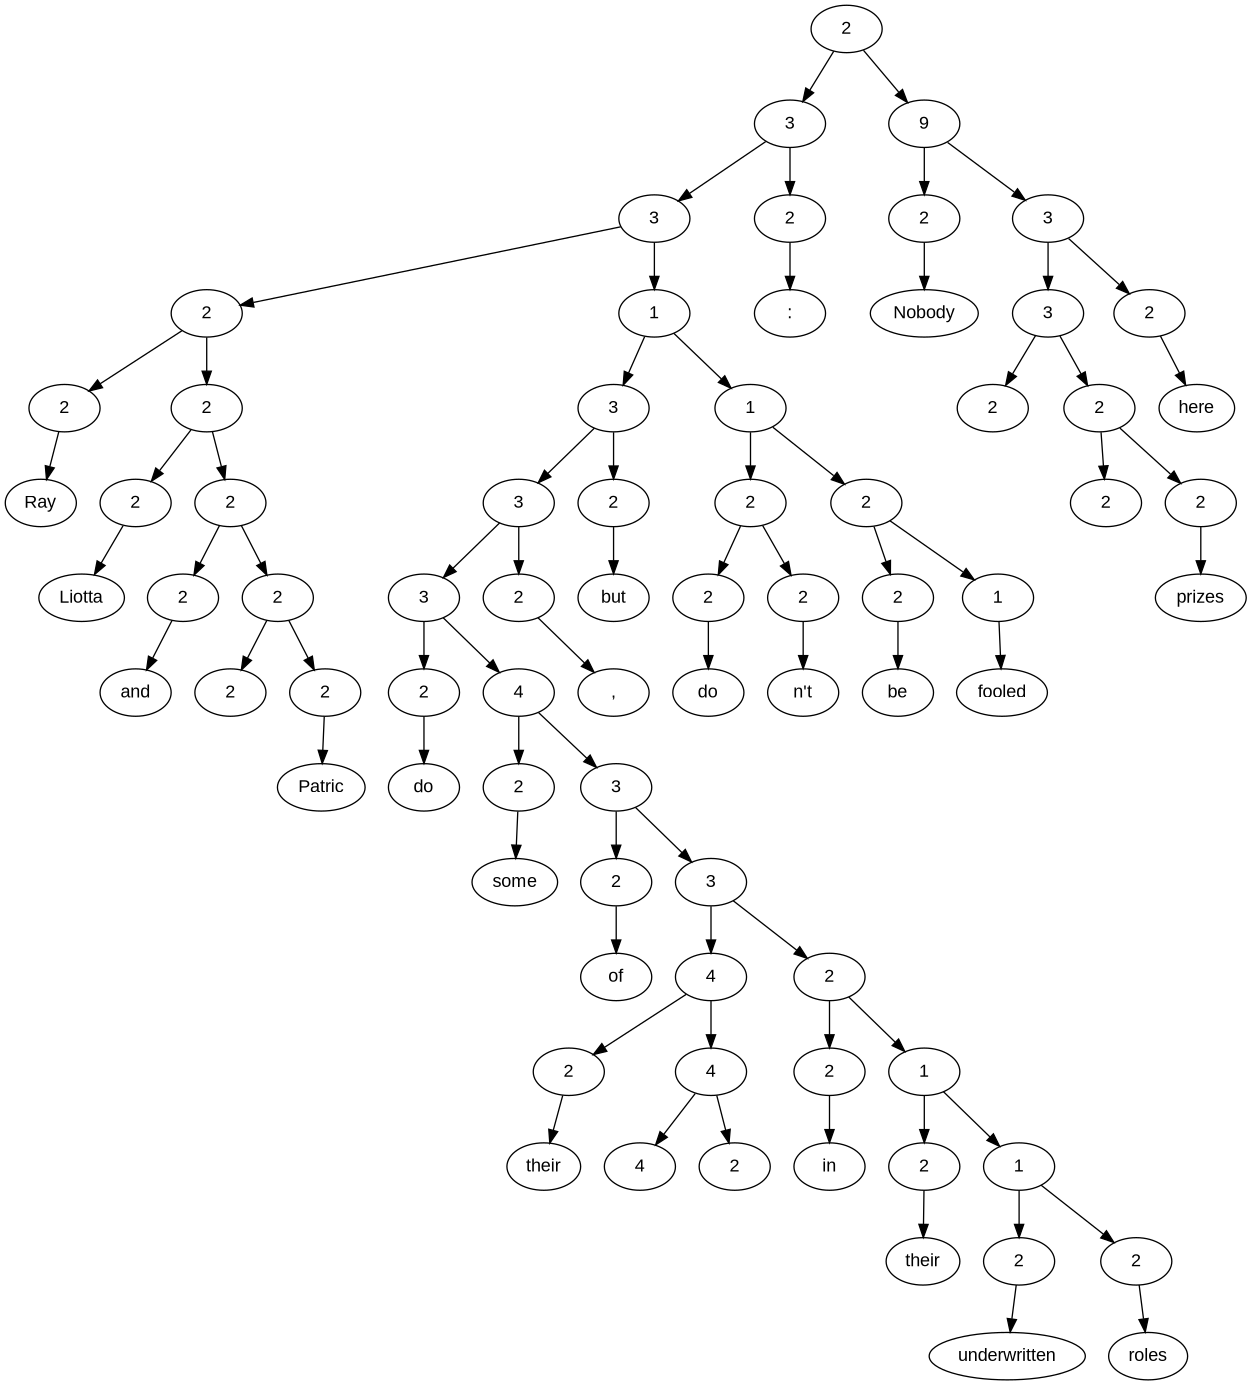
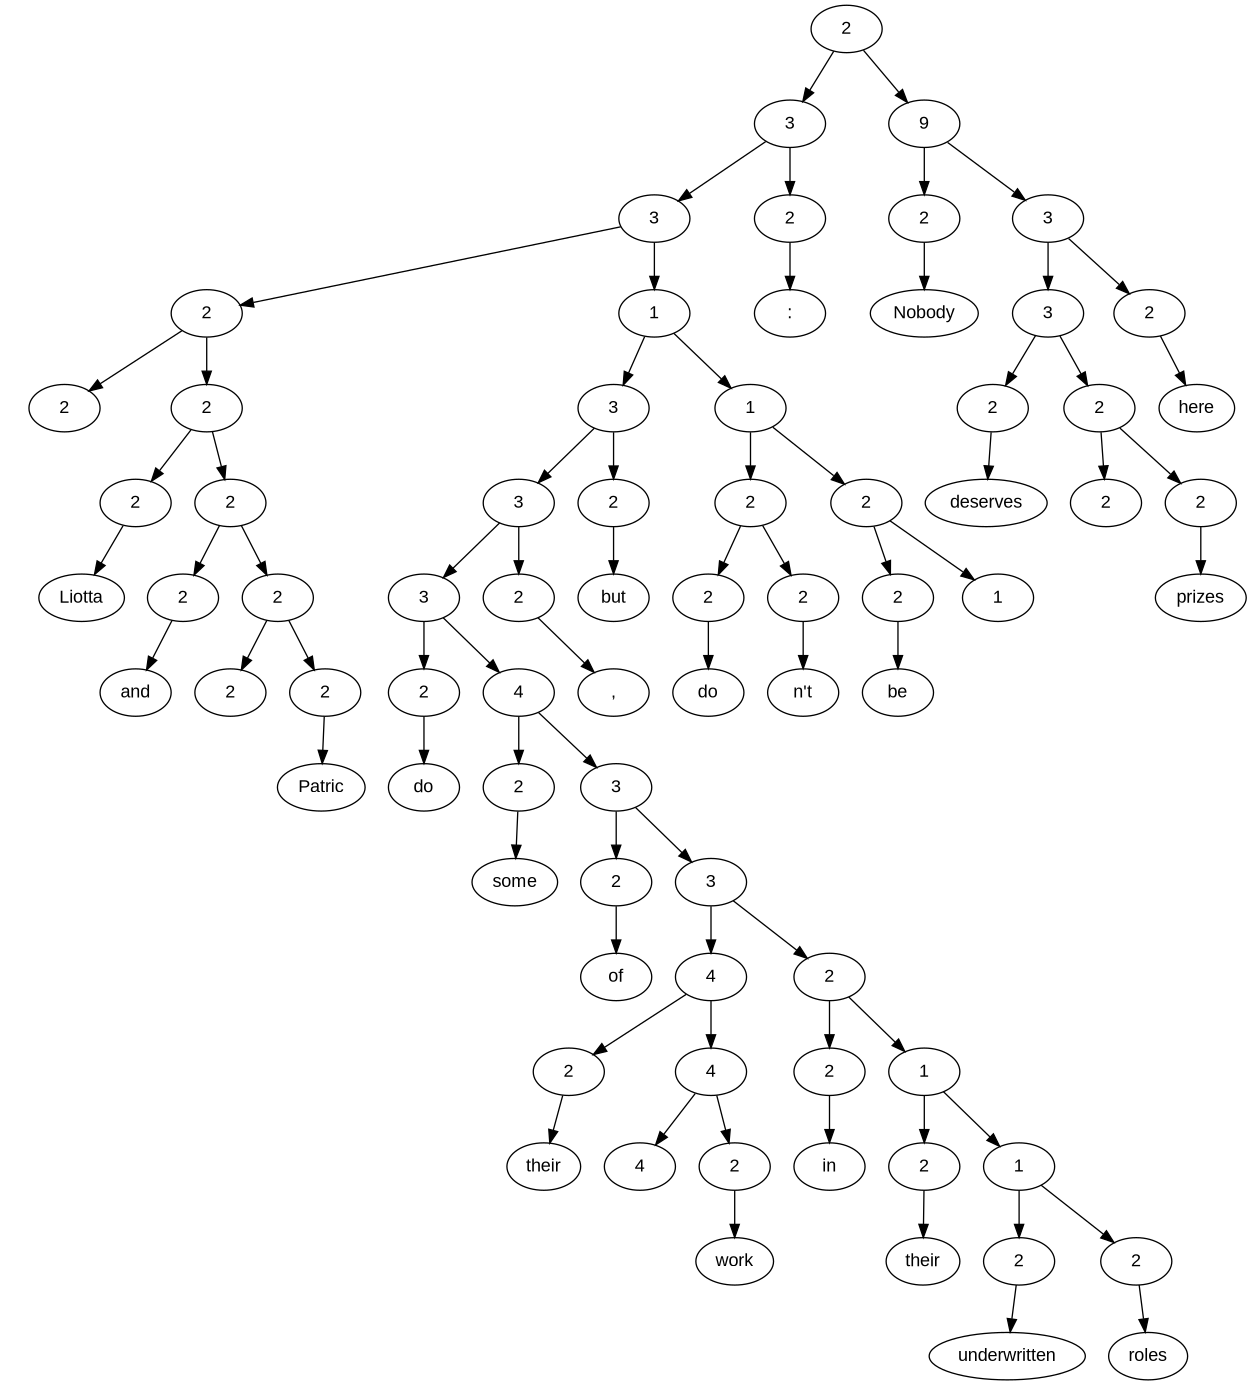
node "Ray": removed
node "deserves": added
node "fooled": removed
node "work": added
